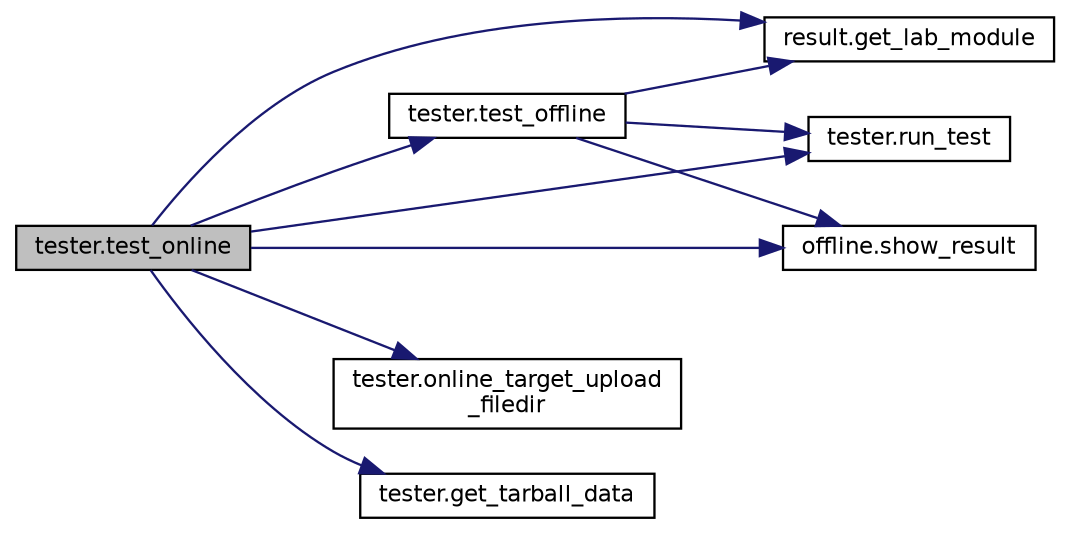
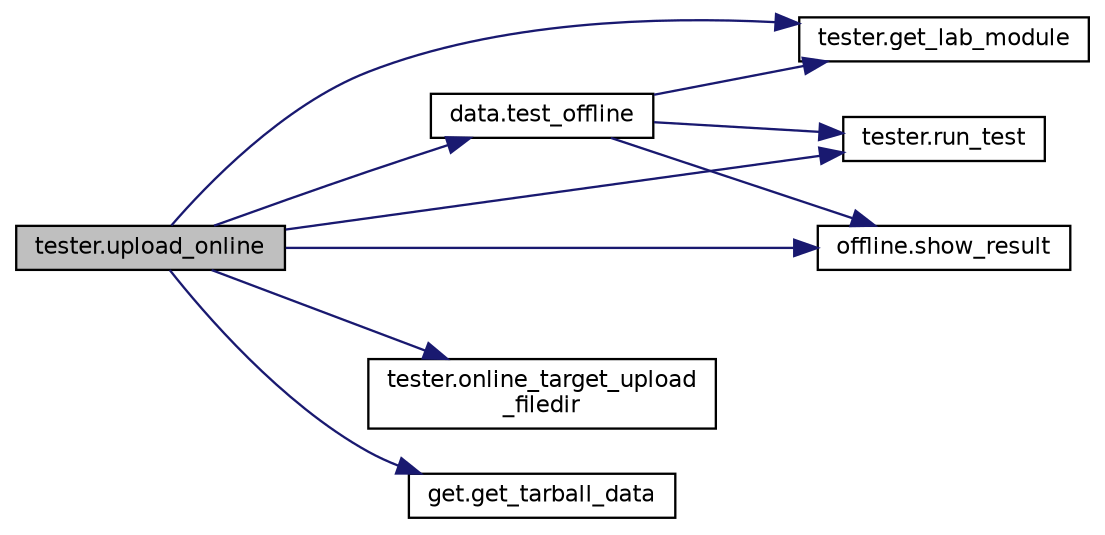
node "result.get_lab_module": label "result.get_lab_module" -> "tester.get_lab_module"
node "tester.test_offline": label "tester.test_offline" -> "data.test_offline"
node "tester.test_online": label "tester.test_online" -> "tester.upload_online"
node "tester.get_tarball_data": label "tester.get_tarball_data" -> "get.get_tarball_data"
